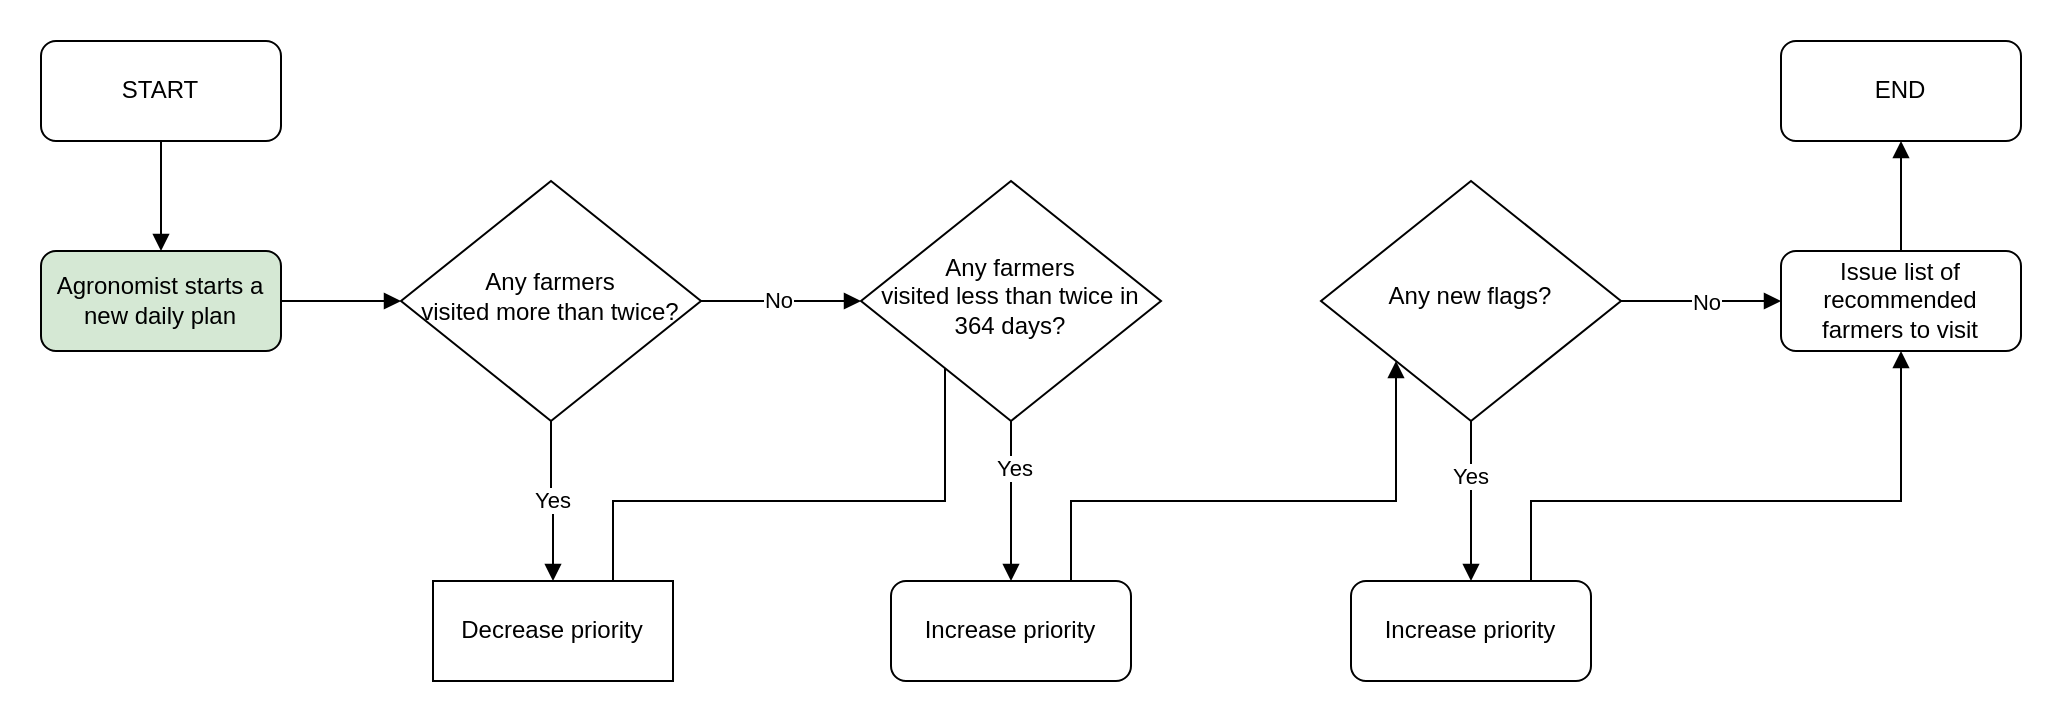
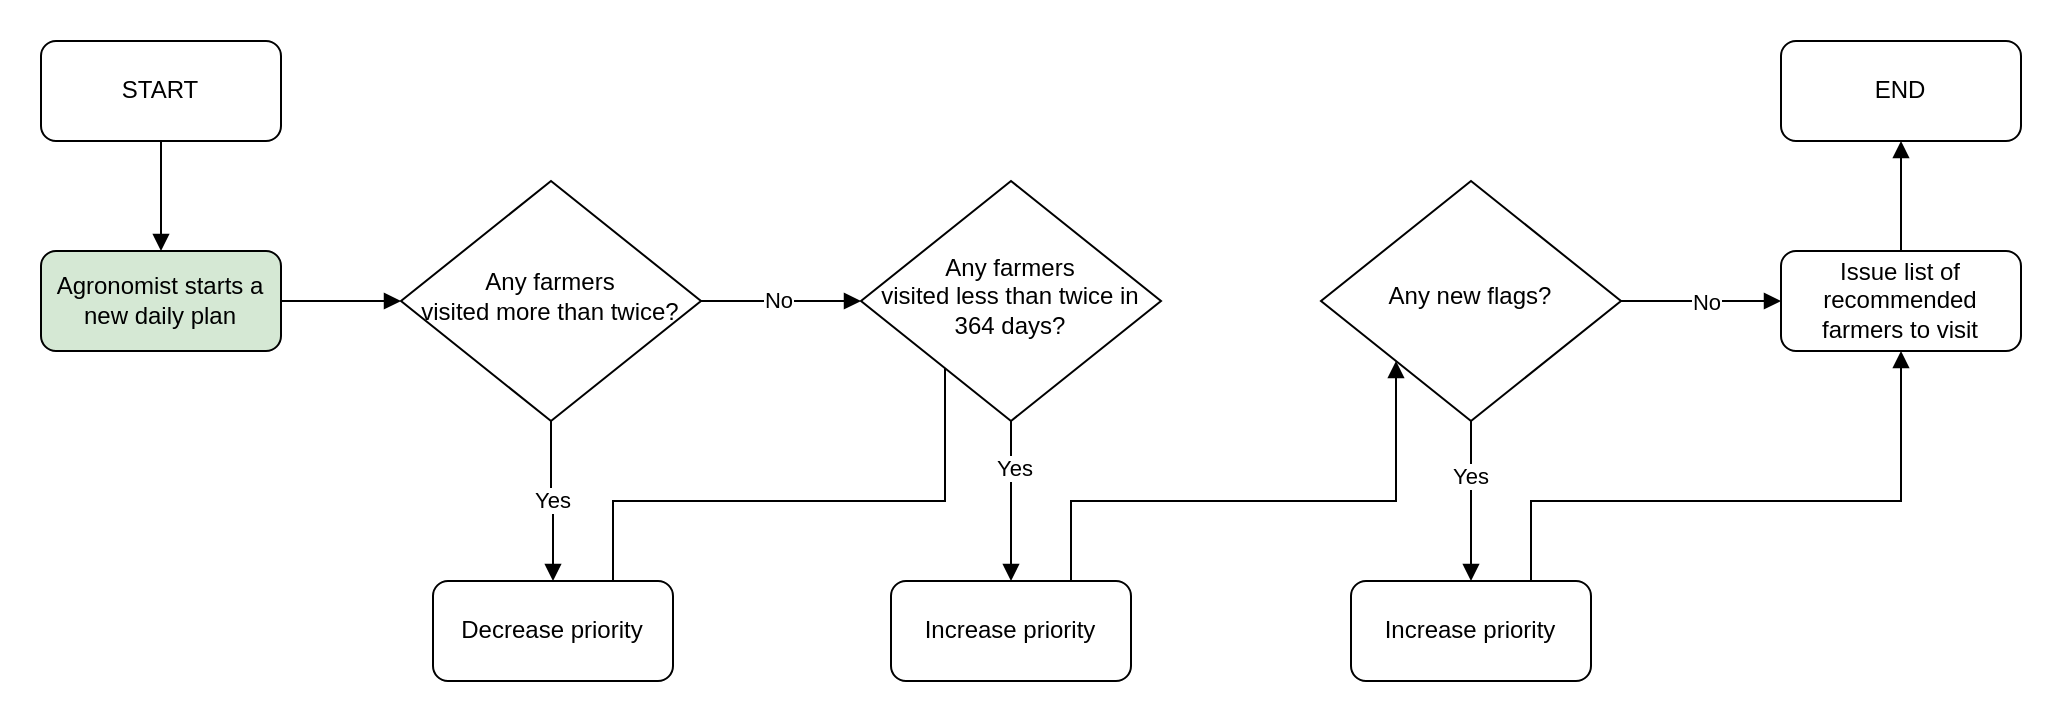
node "Decrease priority": shape rectangle -> rounded rectangle
